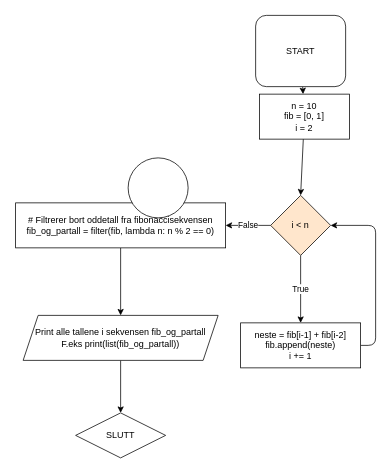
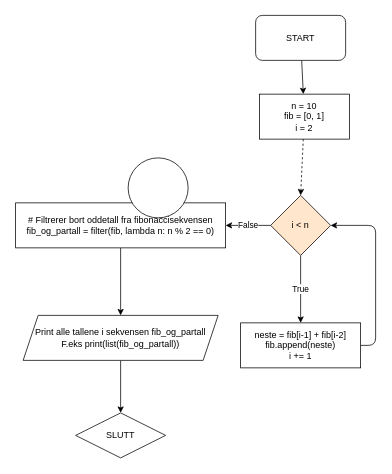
node "START": size 90x71 -> 90x45
edge "n = 10 fib = [0, 1] i = 2" -> "i < n": style solid -> dashed
